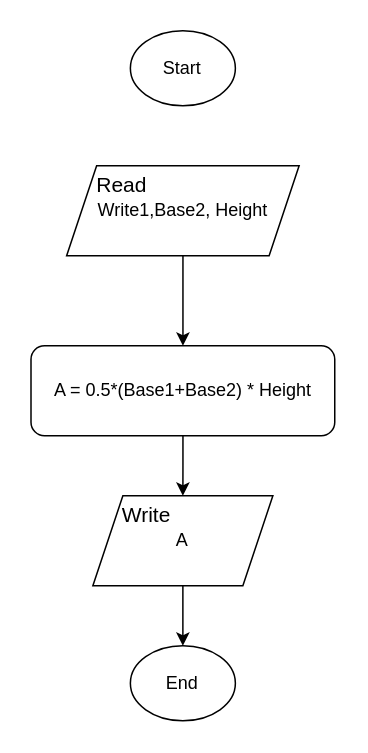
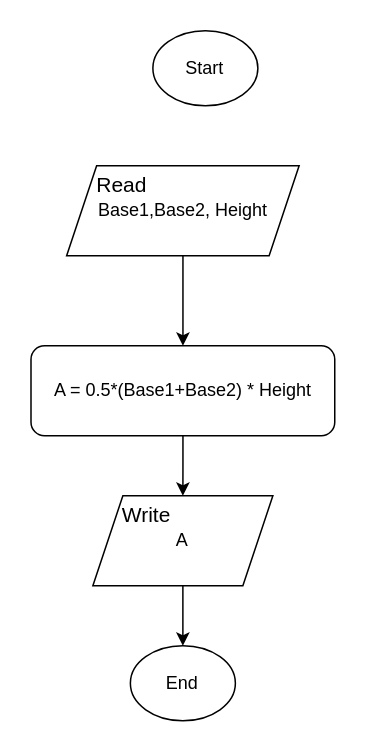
node "Start": moved (183, 68) -> (205, 68)
node "Write1,Base2, Height": label "Write1,Base2, Height" -> "Base1,Base2, Height"
